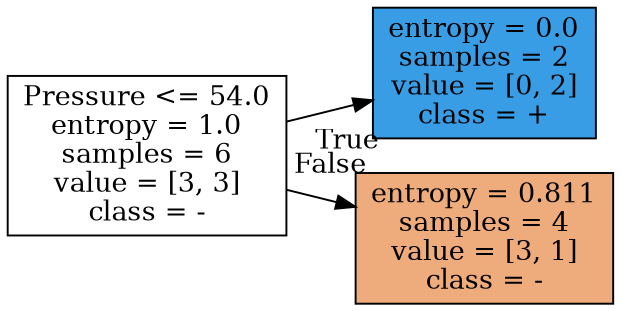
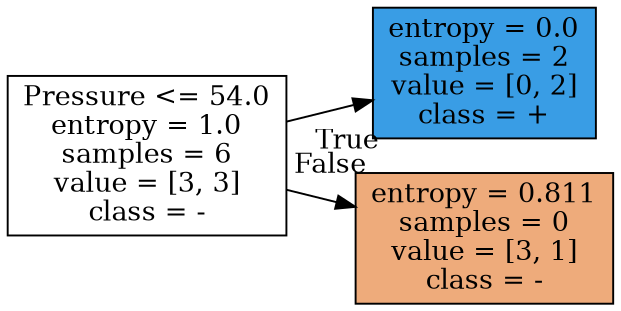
node "entropy = 0.811 samples = 4 value = [3, 1] class = -": label "entropy = 0.811 samples = 4 value = [3, 1] class = -" -> "entropy = 0.811 samples = 0 value = [3, 1] class = -"
